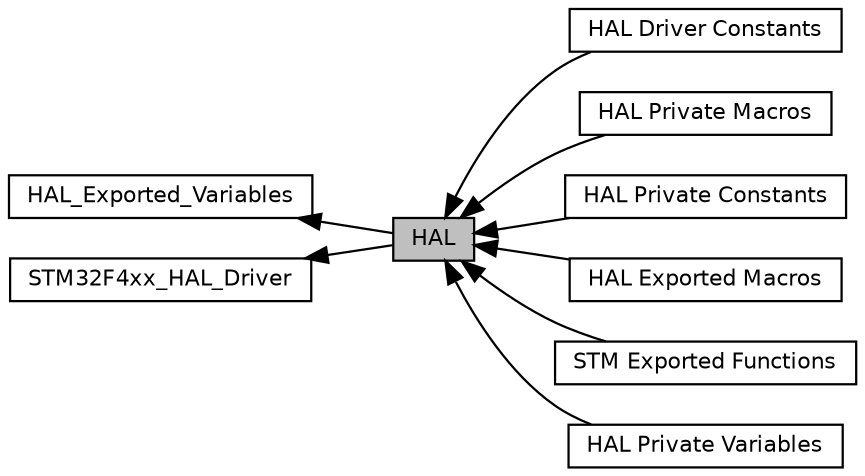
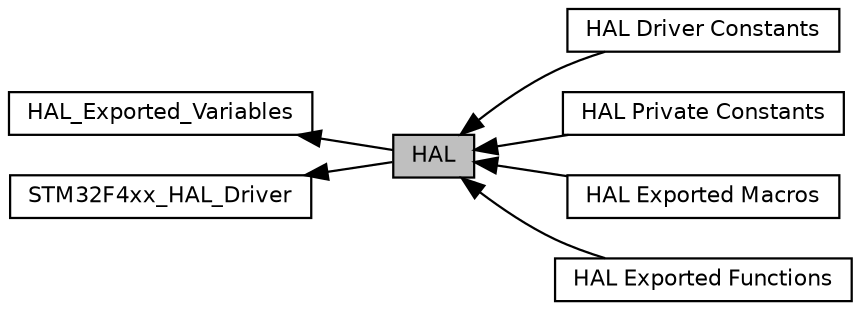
node "HAL Private Macros": removed
node "STM Exported Functions": label "STM Exported Functions" -> "HAL Exported Functions"
node "HAL Private Variables": removed
